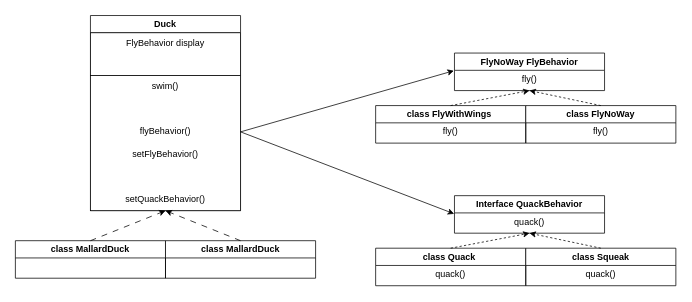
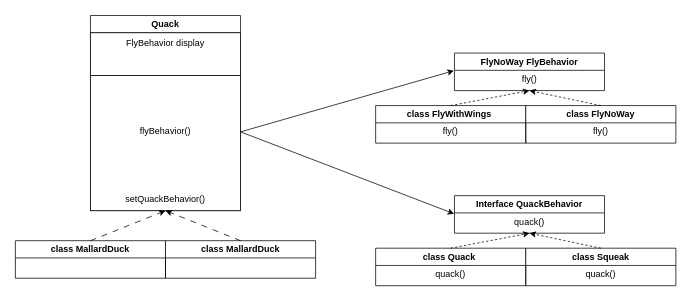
node "Duck": label "Duck" -> "Quack"
node "swim()": removed
node "setFlyBehavior()": removed
